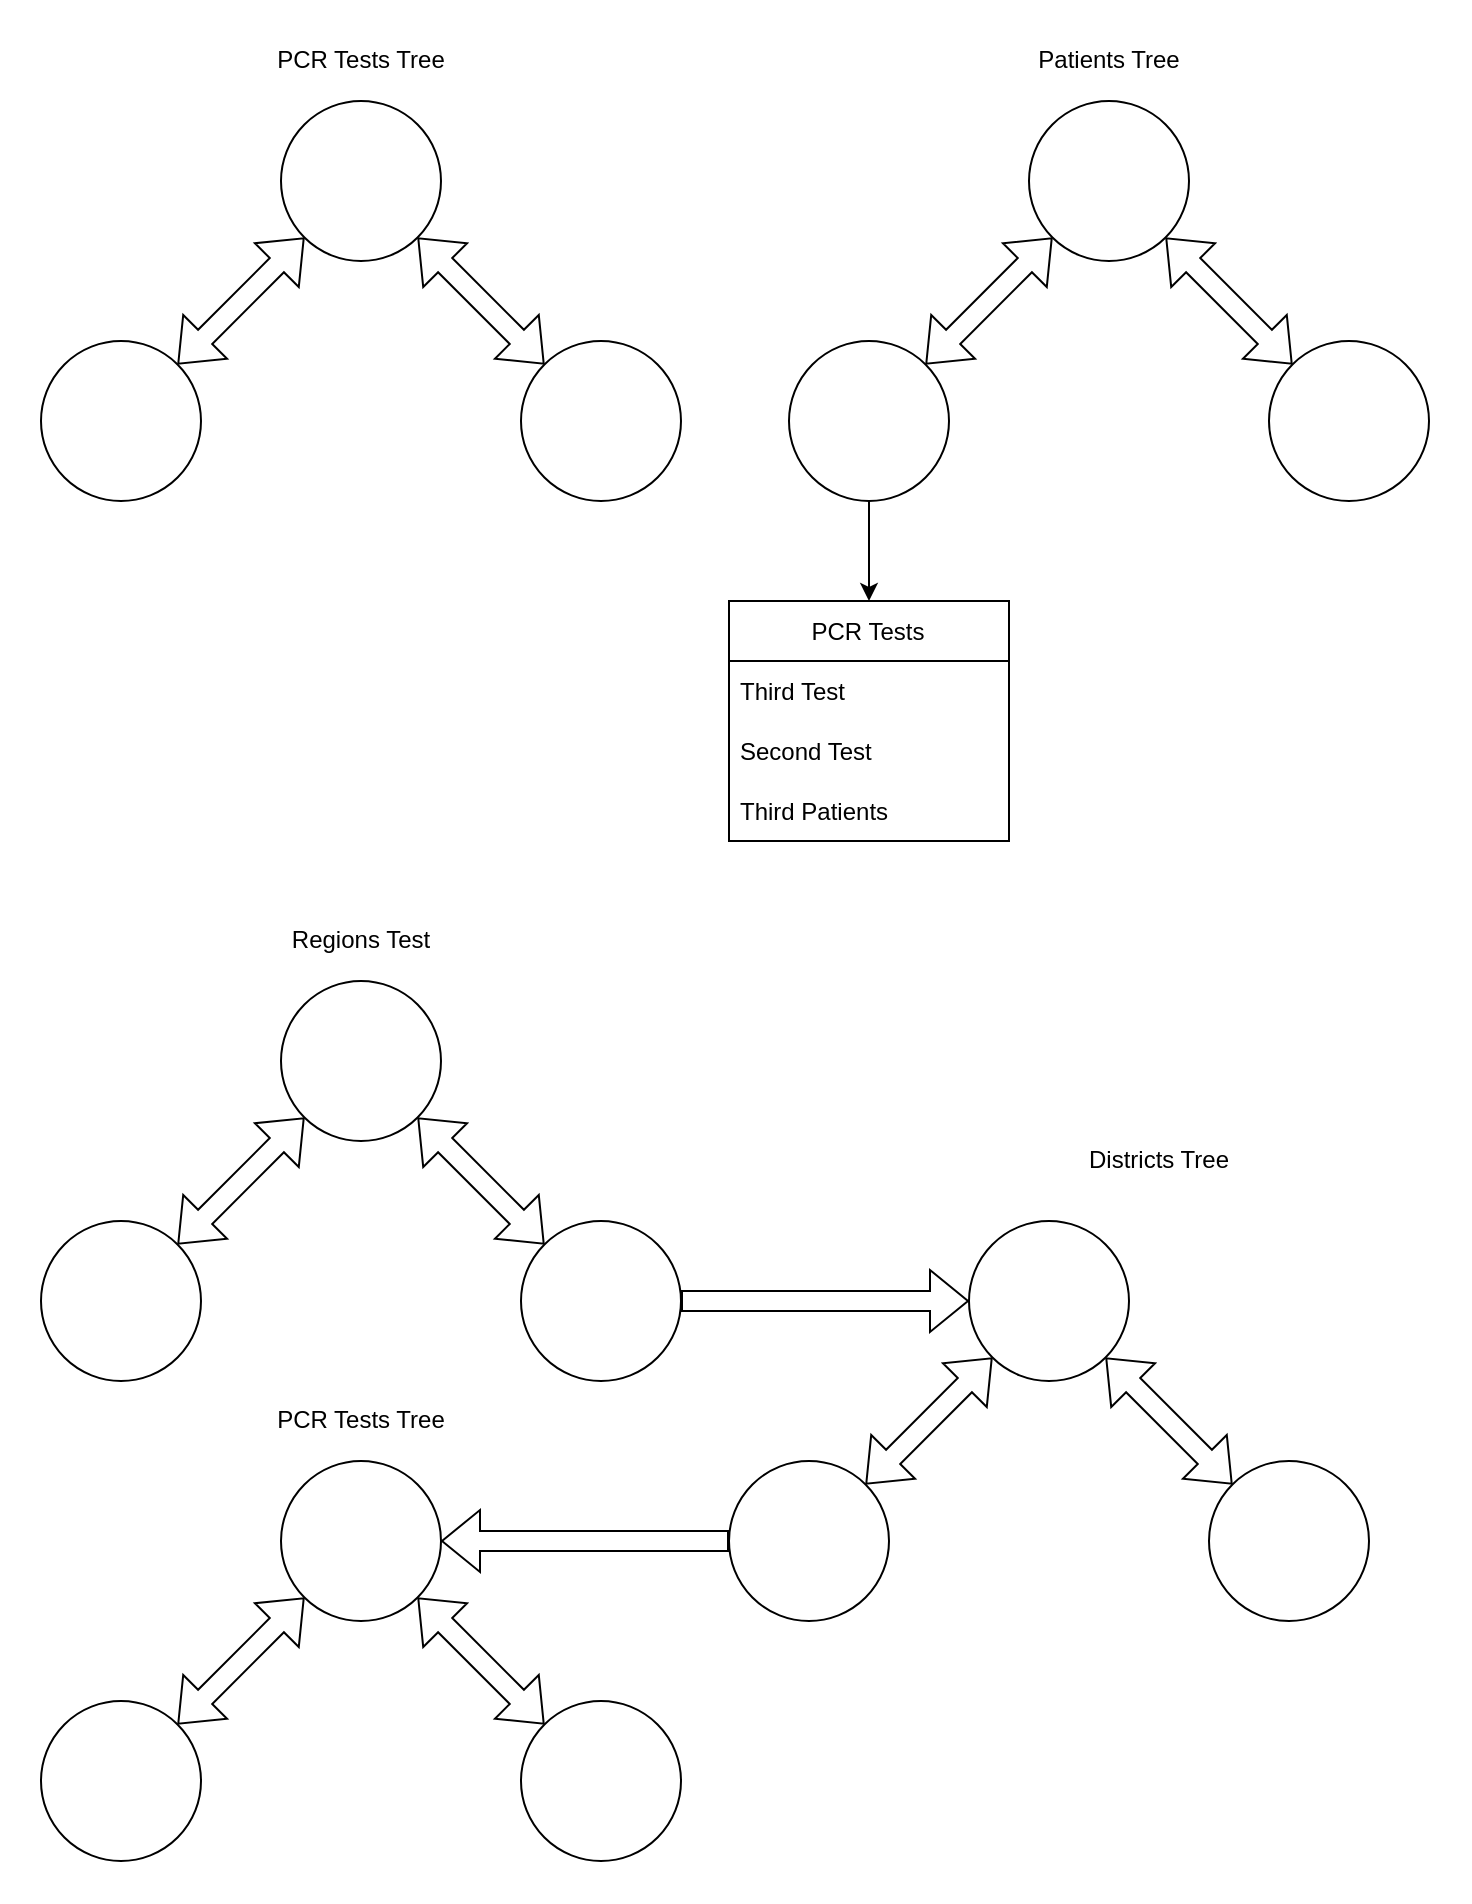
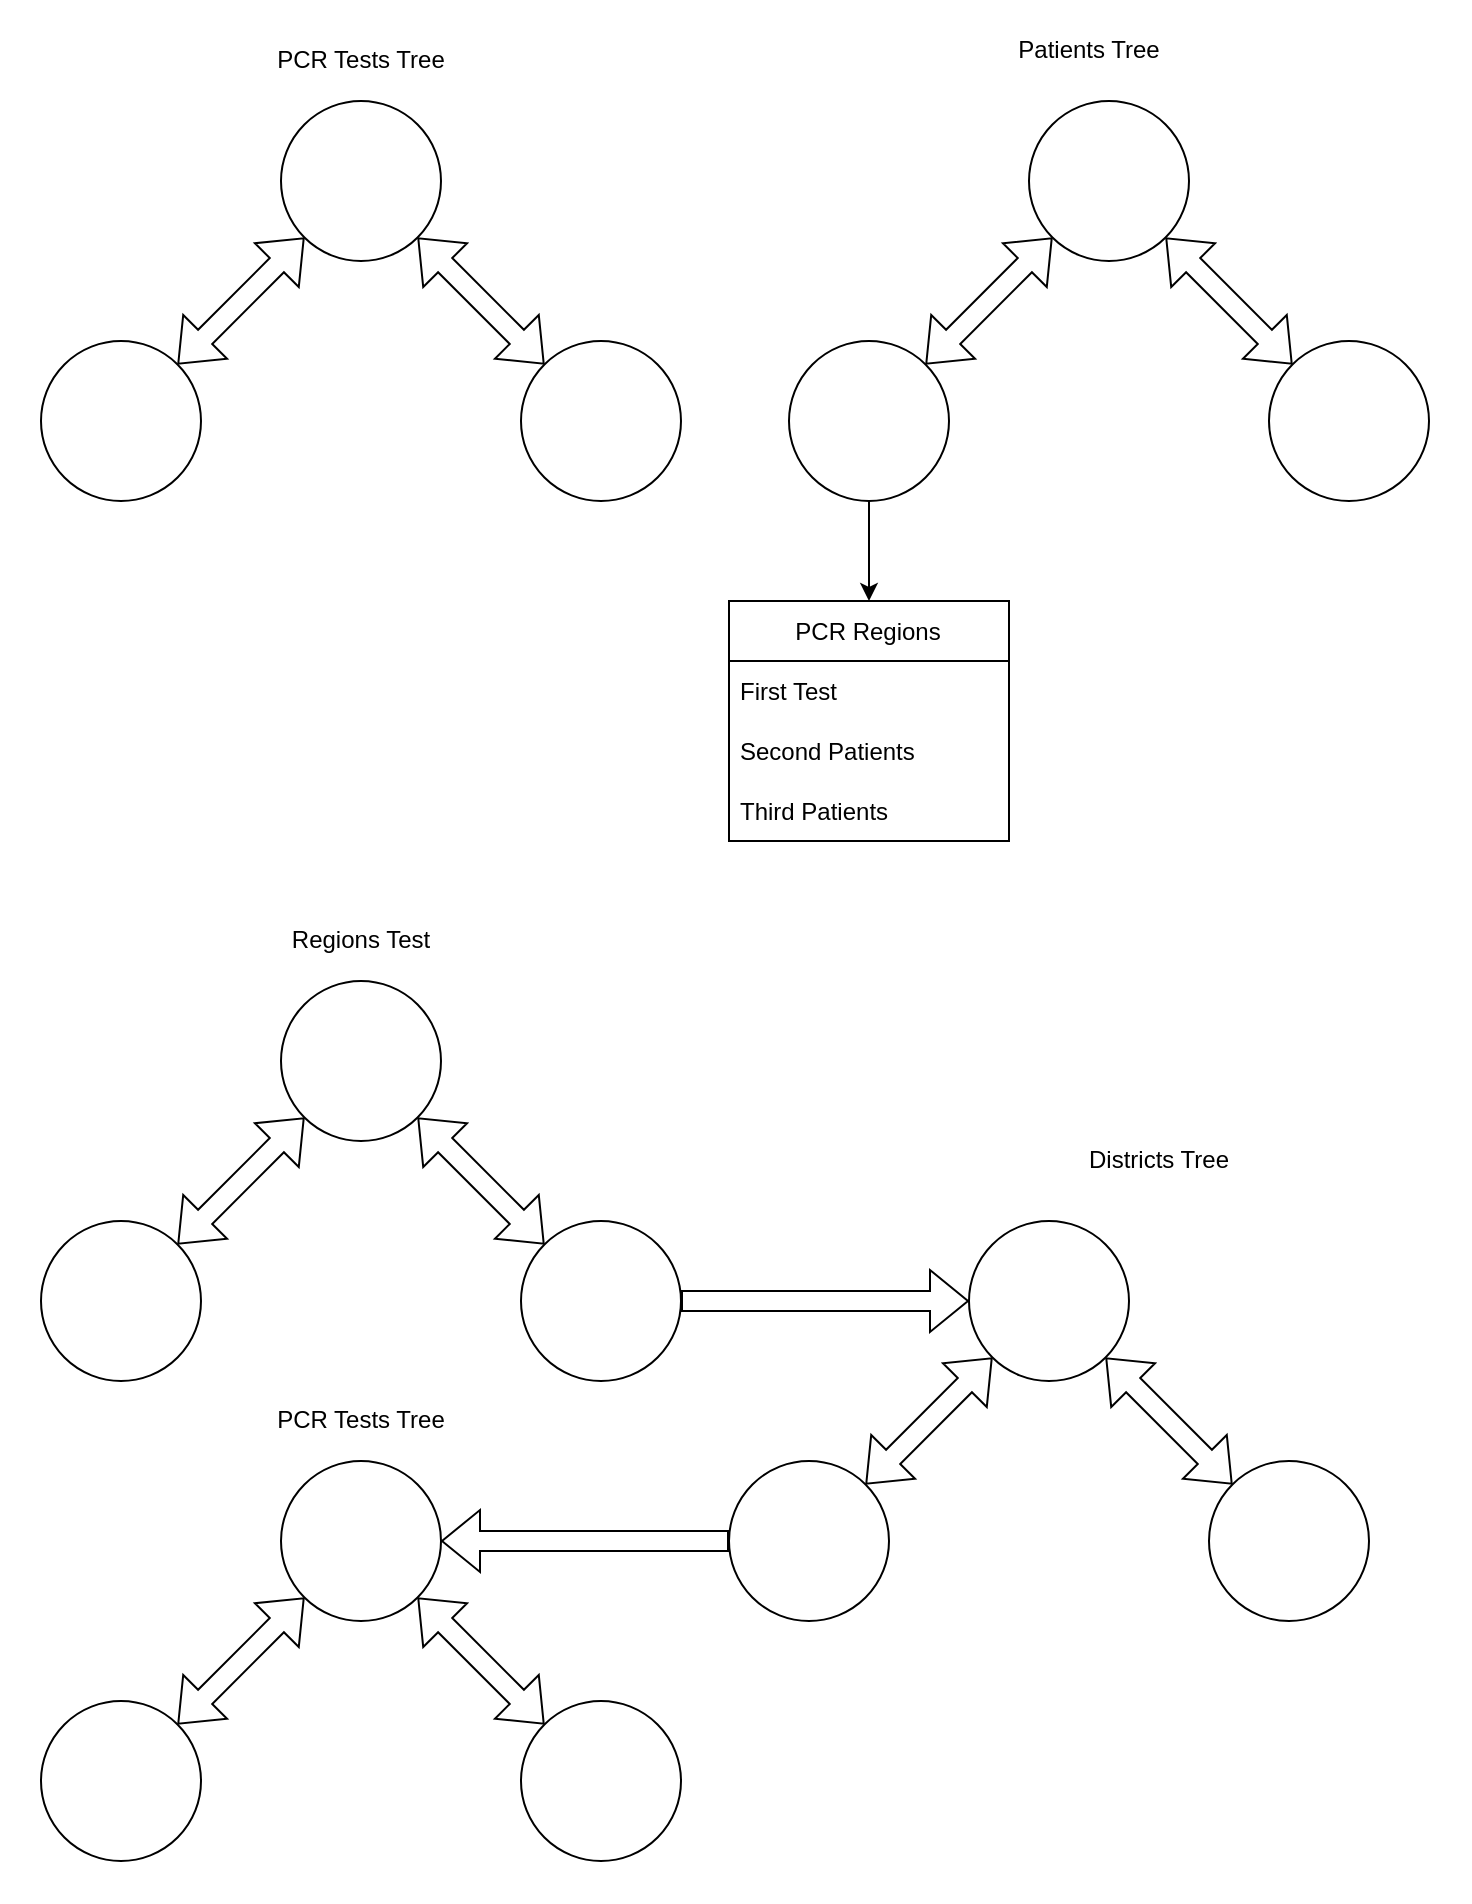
node "Patients Tree": moved (1109, 61) -> (1089, 51)
node "PCR Tests": label "PCR Tests" -> "PCR Regions"
node "Third Test": label "Third Test" -> "First Test"
node "Second Test": label "Second Test" -> "Second Patients"
